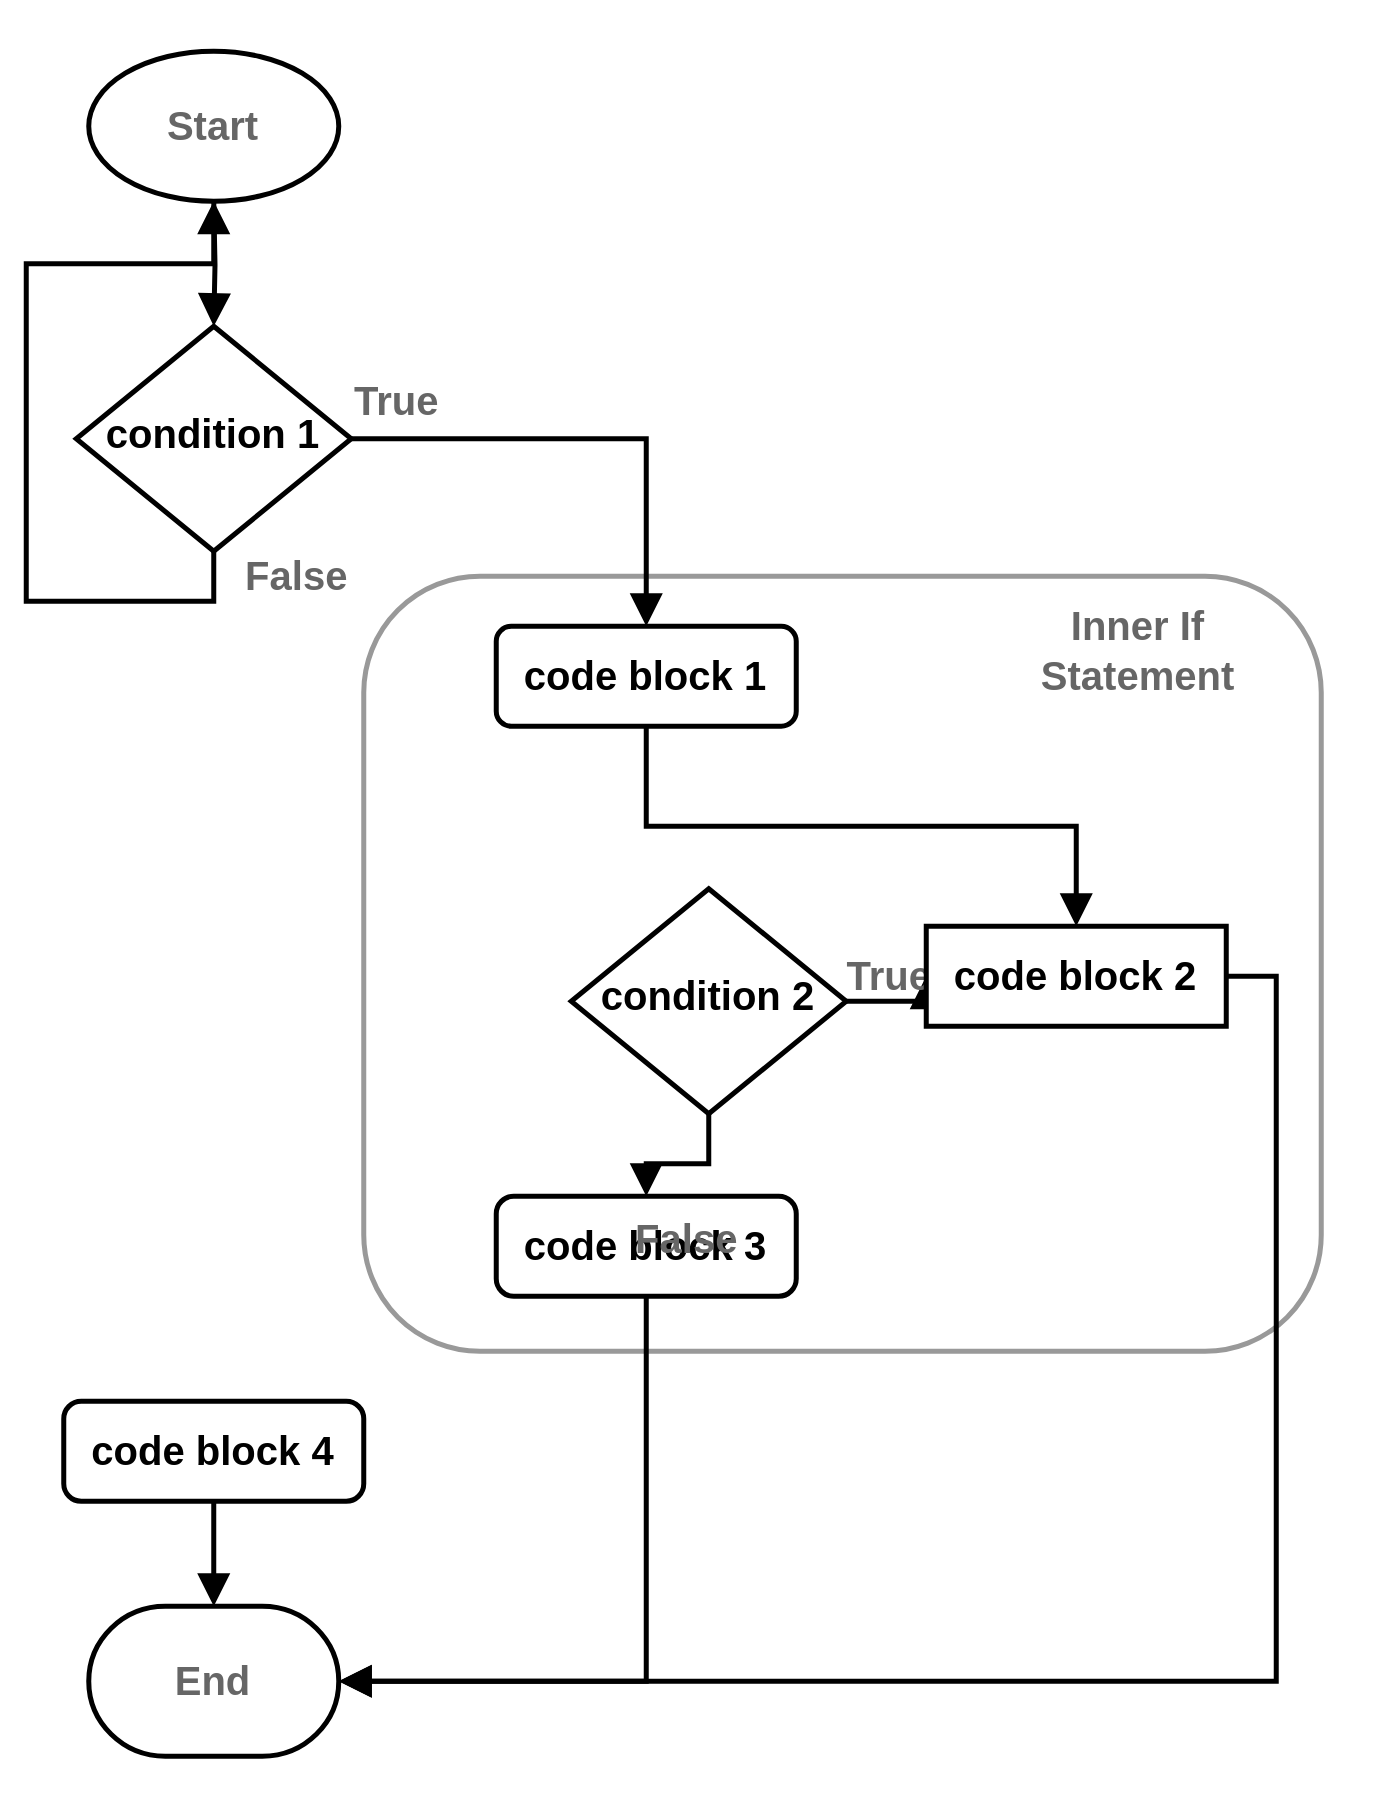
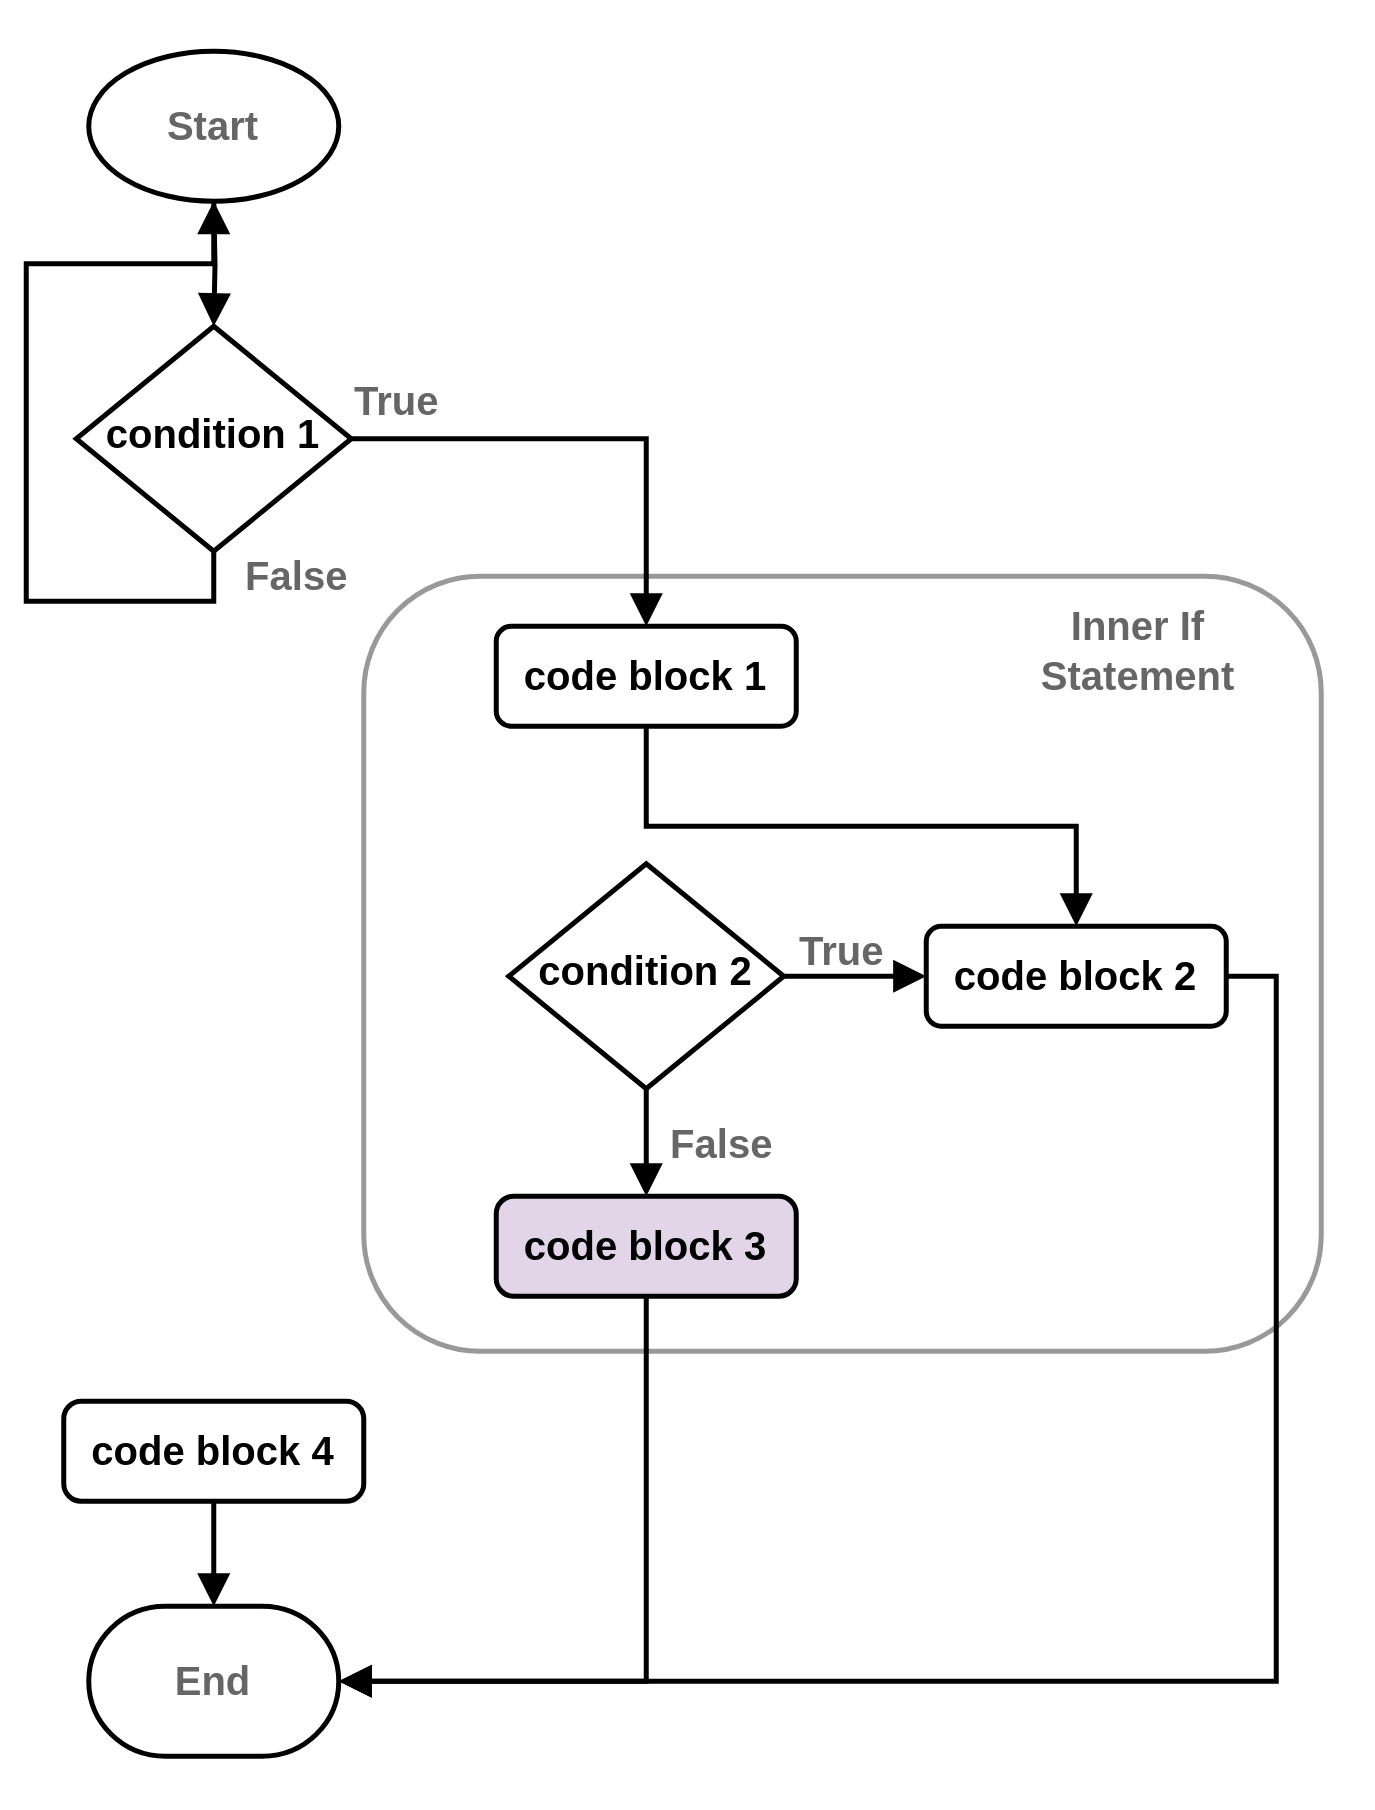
node "code block 2": shape rectangle -> rounded rectangle
node "condition 2": moved (709, 1001) -> (646, 976)
node "code block 3": fillcolor #ffffff -> #e1d5e7
